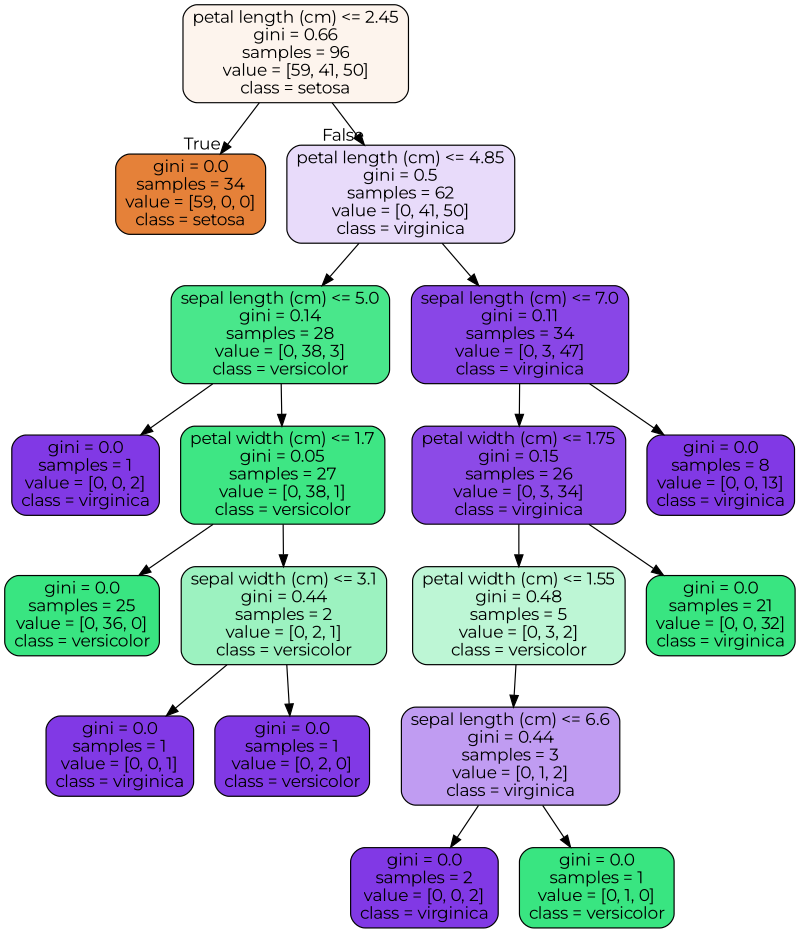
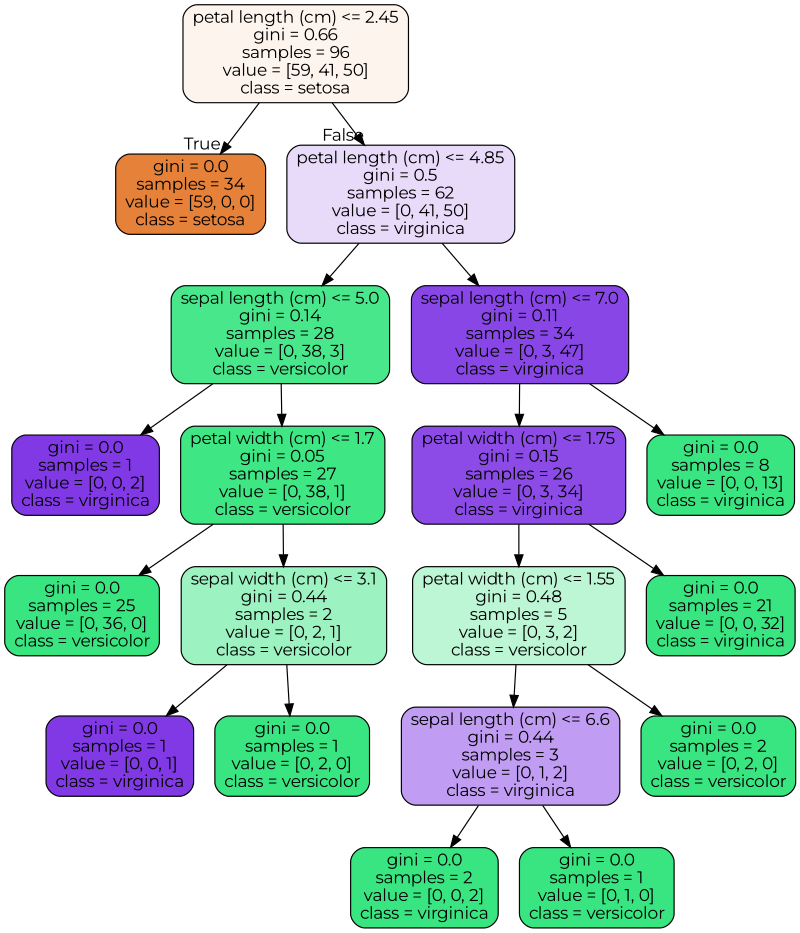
node "gini = 0.0 samples = 8 value = [0, 0, 13] class = virginica": fillcolor #8139e5 -> #39e581
node "gini = 0.0 samples = 1 value = [0, 2, 0] class = versicolor": fillcolor #8139e5 -> #39e581
node "gini = 0.0 samples = 2 value = [0, 2, 0] class = versicolor": added
node "gini = 0.0 samples = 2 value = [0, 0, 2] class = virginica": fillcolor #8139e5 -> #39e581
